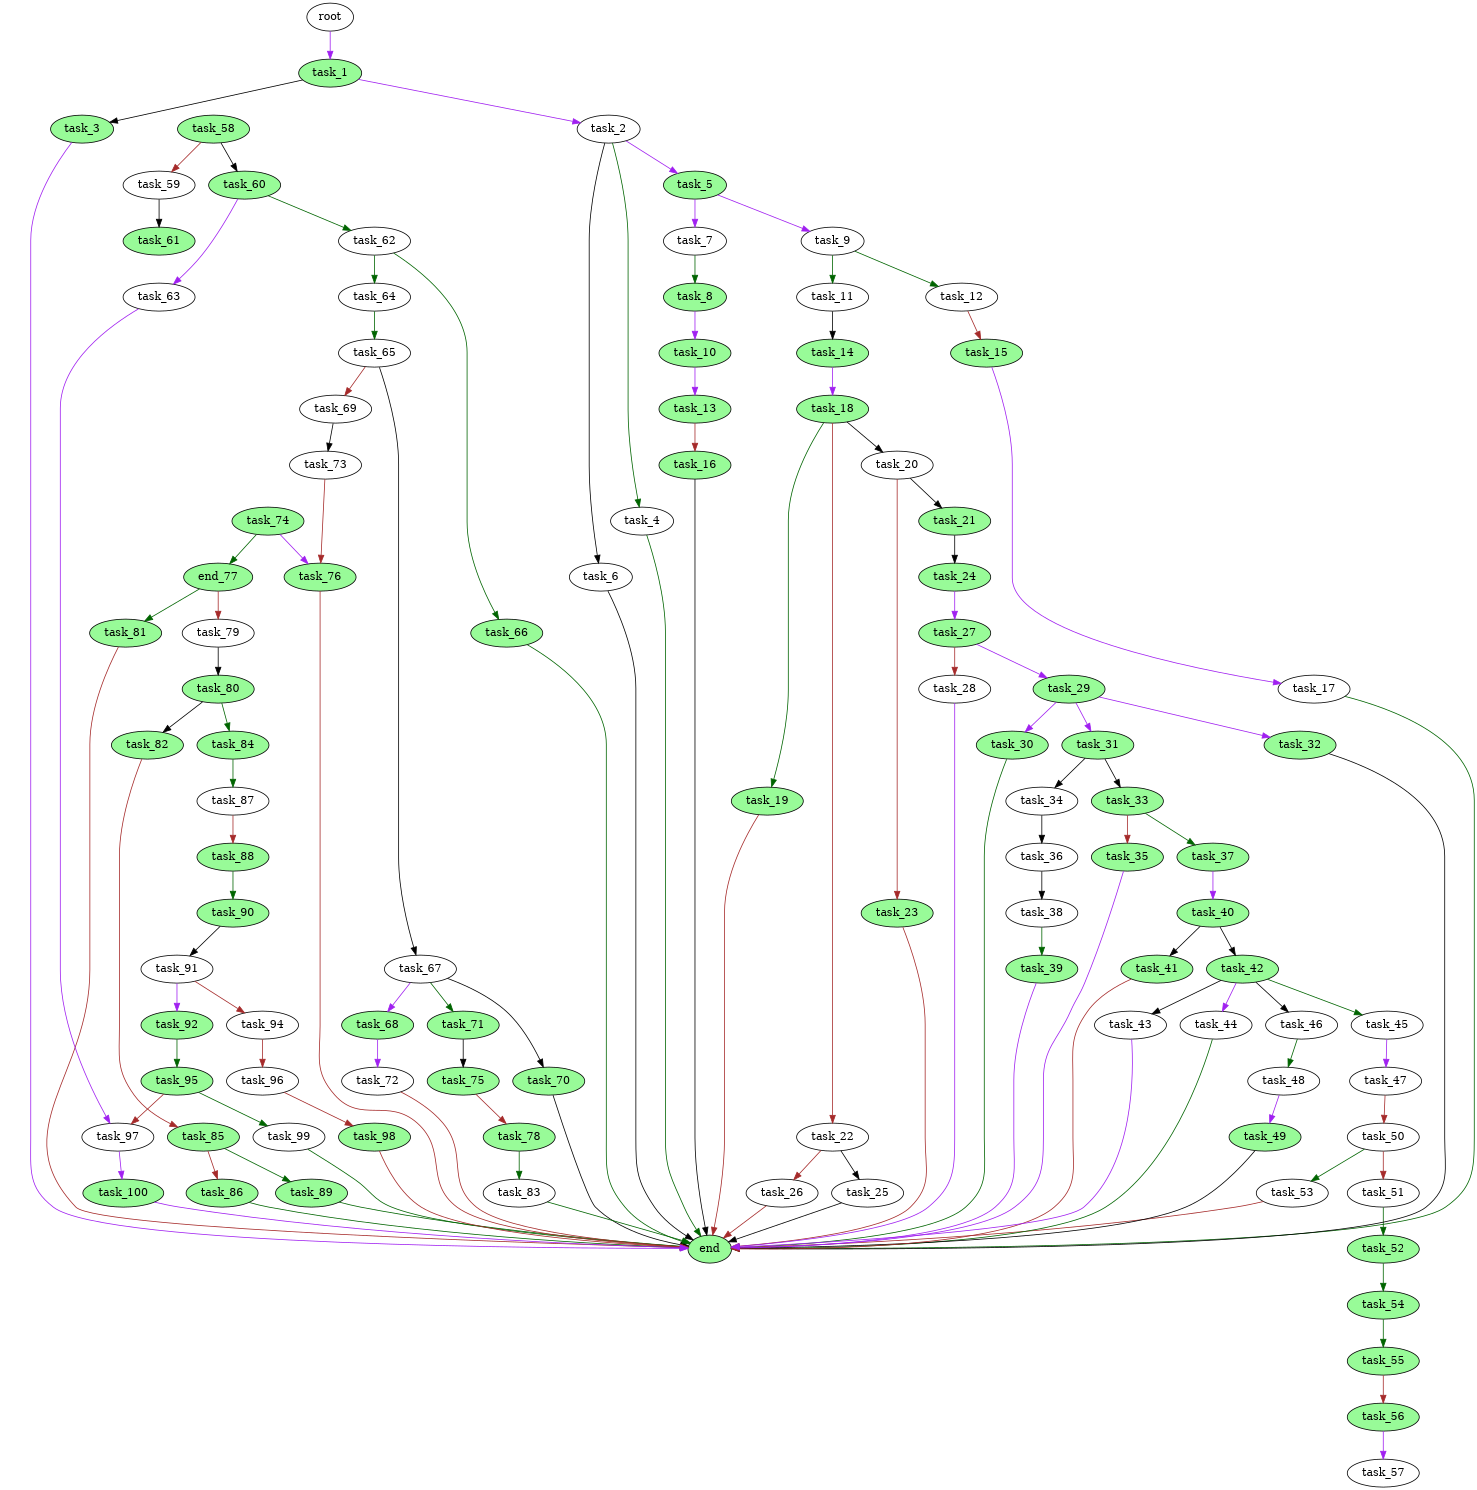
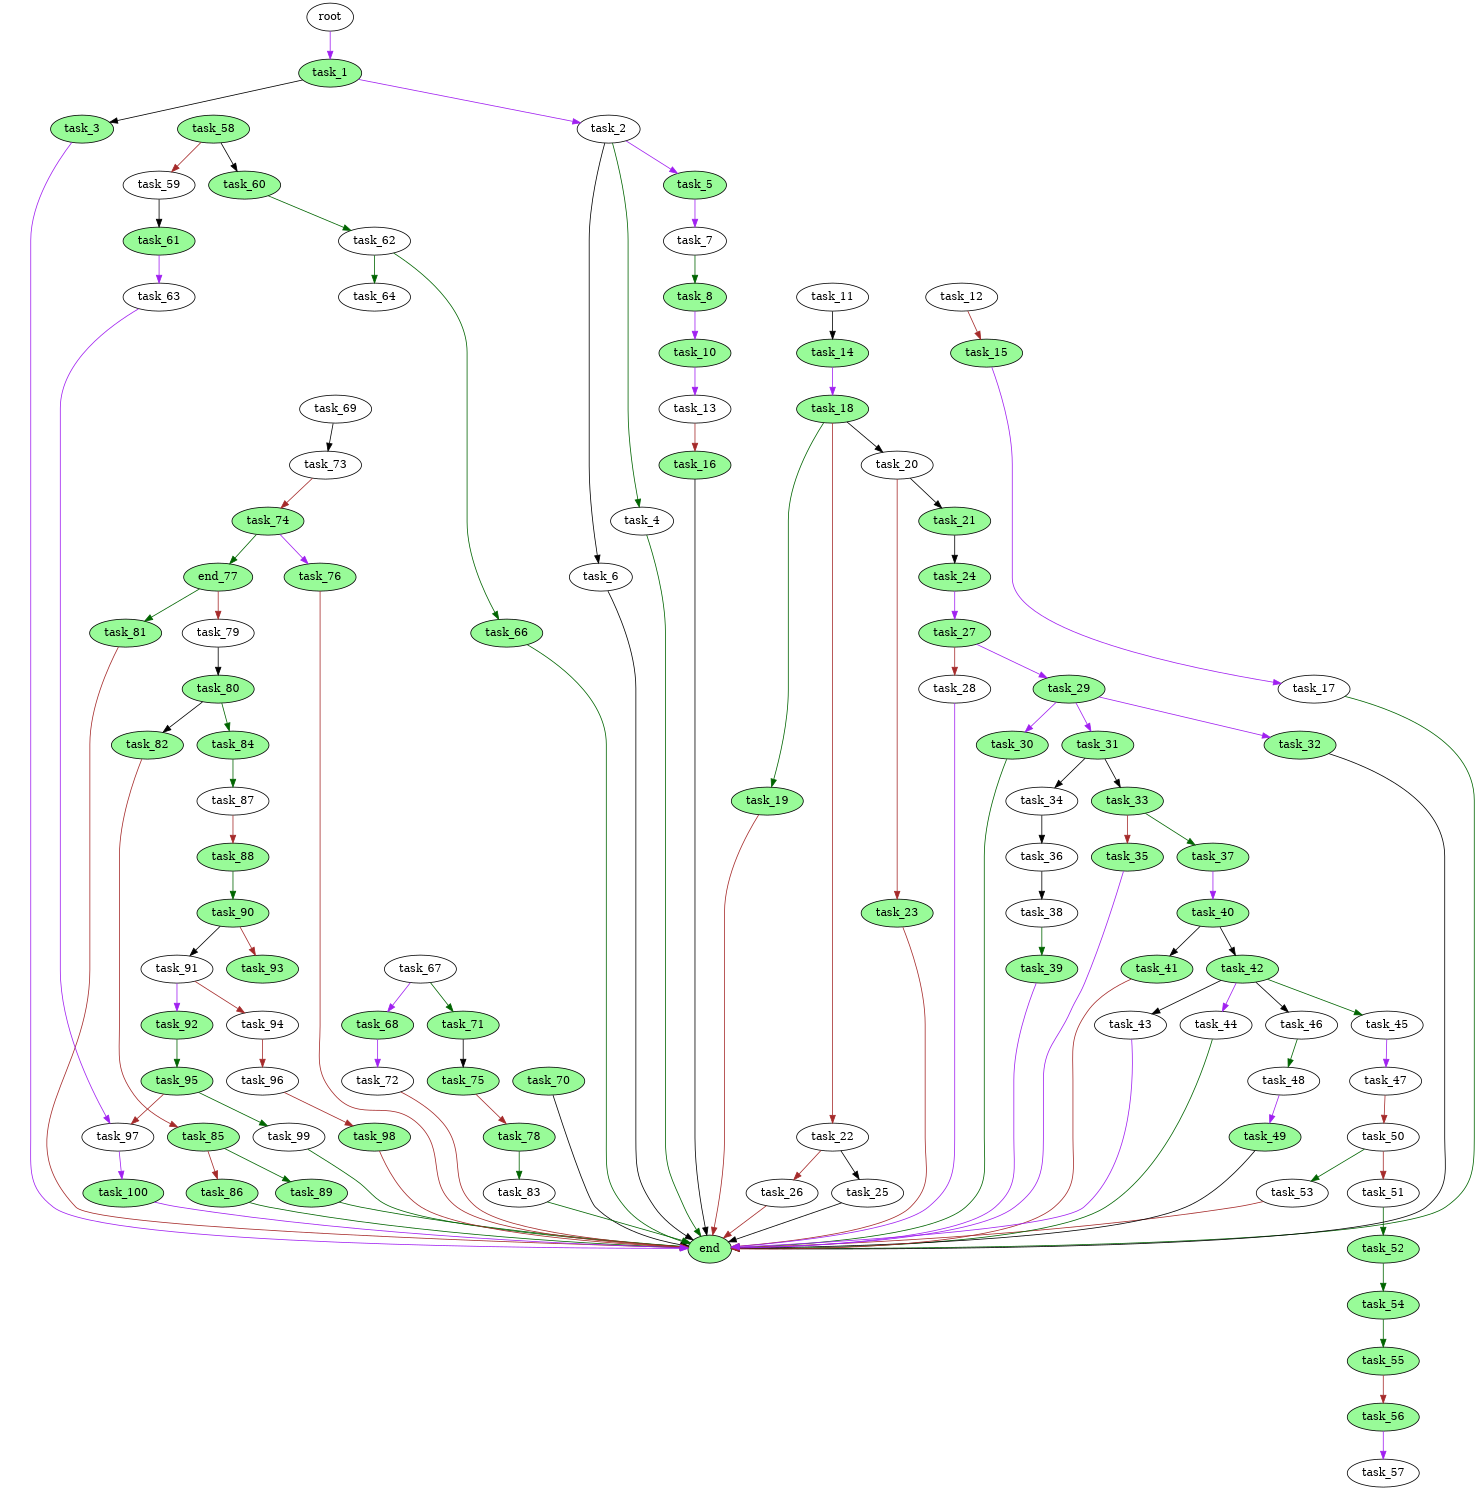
node "task_9": removed
edge "task_60" -> "task_63": now "task_61" -> "task_63"
node "task_65": removed
node "task_13": fillcolor palegreen -> white
edge "task_73" -> "task_76": now "task_73" -> "task_74"
node "task_93": added
edge "task_67" -> "task_70": removed
